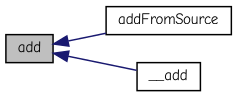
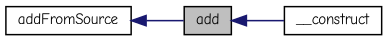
edge "addFromSource" -> "add": reversed
node "__add": label "__add" -> "__construct"
